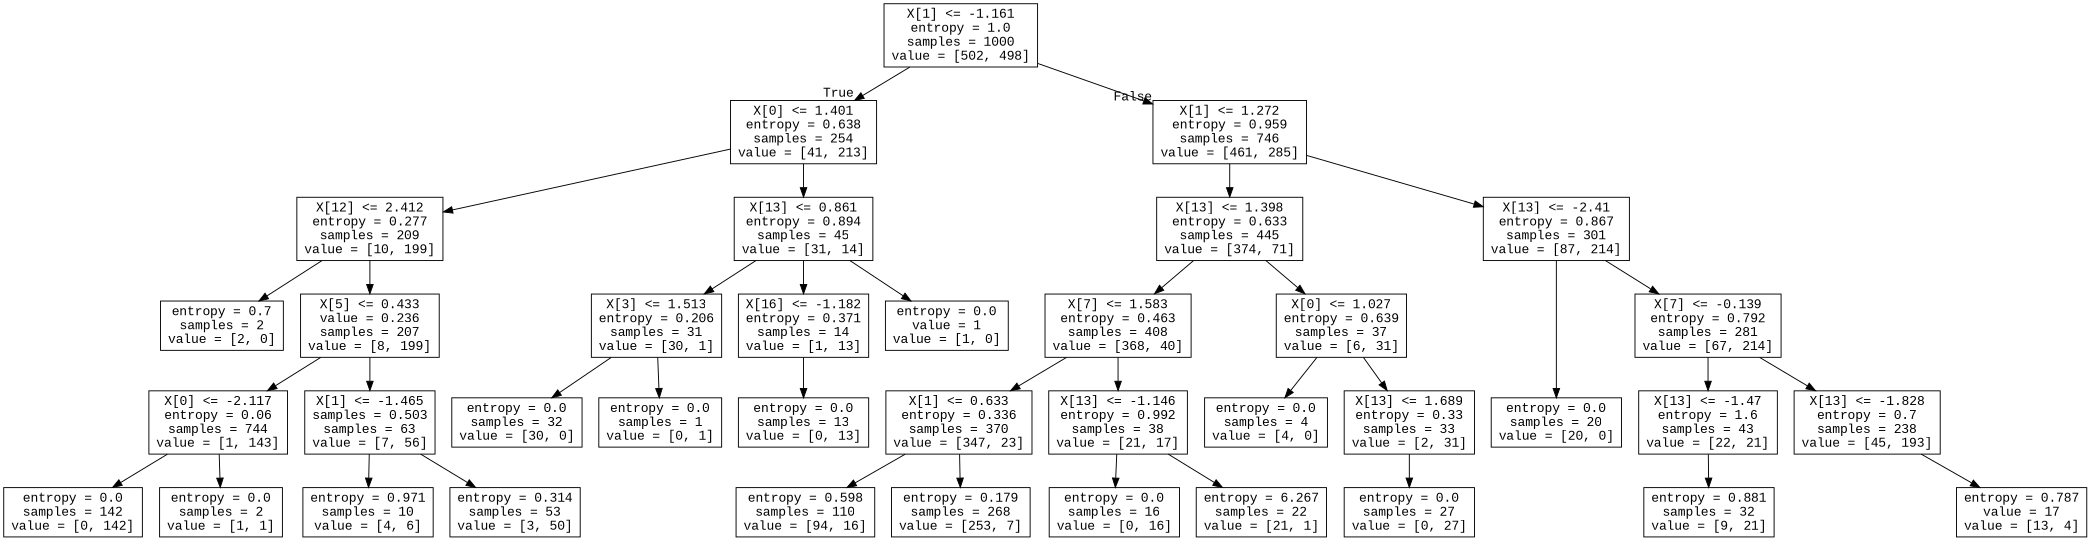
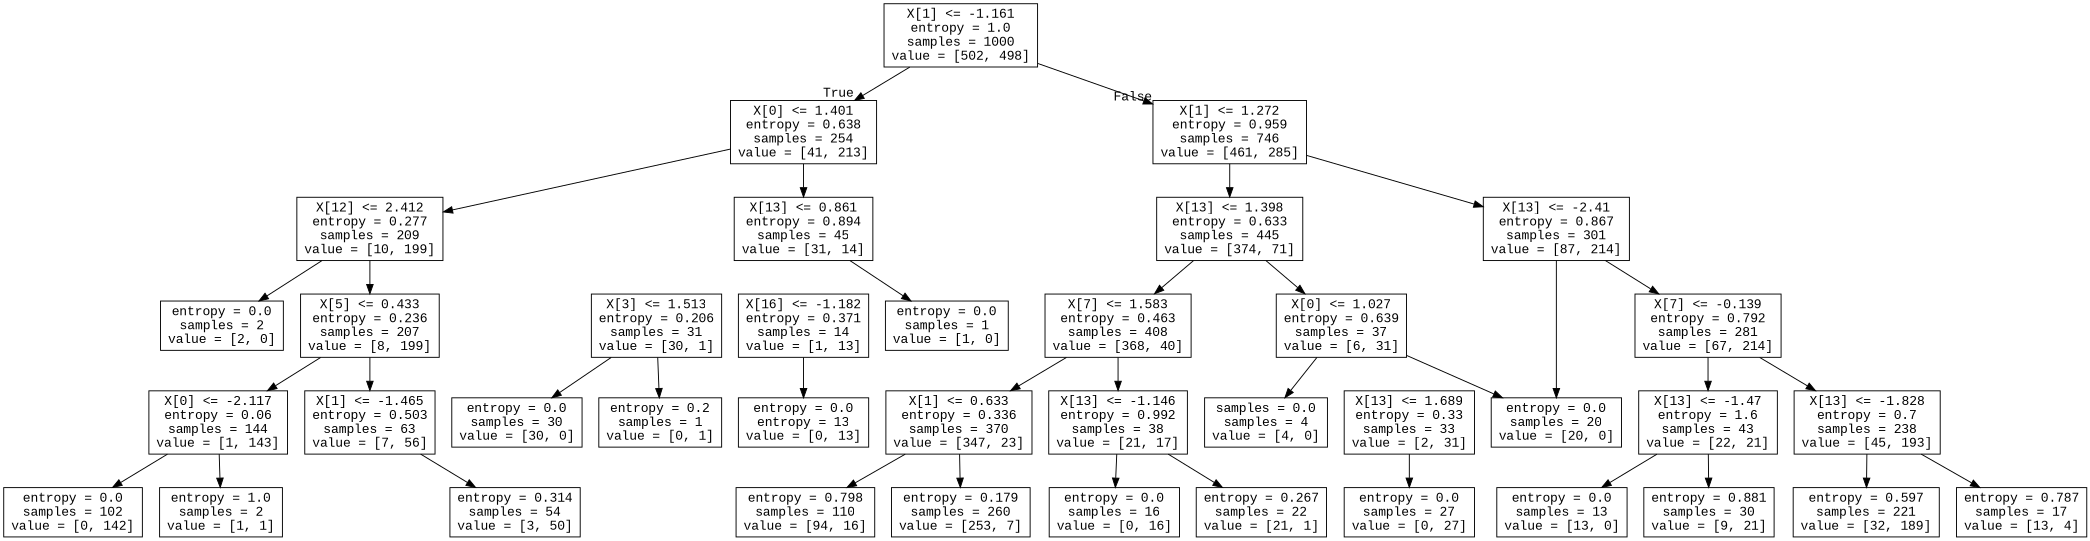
edge "X[13] <= 0.861 entropy = 0.894 samples = 45 value = [31, 14]" -> "X[16] <= -1.182 entropy = 0.371 samples = 14 value = [1, 13]": removed
edge "X[13] <= 0.861 entropy = 0.894 samples = 45 value = [31, 14]" -> "X[3] <= 1.513 entropy = 0.206 samples = 31 value = [30, 1]": removed
node "entropy = 0.7 samples = 2 value = [2, 0]": label "entropy = 0.7 samples = 2 value = [2, 0]" -> "entropy = 0.0 samples = 2 value = [2, 0]"
node "X[5] <= 0.433 value = 0.236 samples = 207 value = [8, 199]": label "X[5] <= 0.433 value = 0.236 samples = 207 value = [8, 199]" -> "X[5] <= 0.433 entropy = 0.236 samples = 207 value = [8, 199]"
node "entropy = 0.0 value = 1 value = [1, 0]": label "entropy = 0.0 value = 1 value = [1, 0]" -> "entropy = 0.0 samples = 1 value = [1, 0]"
edge "X[0] <= 1.027 entropy = 0.639 samples = 37 value = [6, 31]" -> "X[13] <= 1.689 entropy = 0.33 samples = 33 value = [2, 31]": now "X[0] <= 1.027 entropy = 0.639 samples = 37 value = [6, 31]" -> "entropy = 0.0 samples = 20 value = [20, 0]"
node "X[0] <= -2.117 entropy = 0.06 samples = 744 value = [1, 143]": label "X[0] <= -2.117 entropy = 0.06 samples = 744 value = [1, 143]" -> "X[0] <= -2.117 entropy = 0.06 samples = 144 value = [1, 143]"
node "X[1] <= -1.465 samples = 0.503 samples = 63 value = [7, 56]": label "X[1] <= -1.465 samples = 0.503 samples = 63 value = [7, 56]" -> "X[1] <= -1.465 entropy = 0.503 samples = 63 value = [7, 56]"
node "entropy = 0.0 samples = 32 value = [30, 0]": label "entropy = 0.0 samples = 32 value = [30, 0]" -> "entropy = 0.0 samples = 30 value = [30, 0]"
node "entropy = 0.0 samples = 1 value = [0, 1]": label "entropy = 0.0 samples = 1 value = [0, 1]" -> "entropy = 0.2 samples = 1 value = [0, 1]"
node "entropy = 0.0 samples = 13 value = [0, 13]": label "entropy = 0.0 samples = 13 value = [0, 13]" -> "entropy = 0.0 entropy = 13 value = [0, 13]"
node "entropy = 0.0 samples = 4 value = [4, 0]": label "entropy = 0.0 samples = 4 value = [4, 0]" -> "samples = 0.0 samples = 4 value = [4, 0]"
node "entropy = 0.0 samples = 142 value = [0, 142]": label "entropy = 0.0 samples = 142 value = [0, 142]" -> "entropy = 0.0 samples = 102 value = [0, 142]"
node "entropy = 0.0 samples = 2 value = [1, 1]": label "entropy = 0.0 samples = 2 value = [1, 1]" -> "entropy = 1.0 samples = 2 value = [1, 1]"
node "entropy = 0.971 samples = 10 value = [4, 6]": removed
node "entropy = 0.314 samples = 53 value = [3, 50]": label "entropy = 0.314 samples = 53 value = [3, 50]" -> "entropy = 0.314 samples = 54 value = [3, 50]"
node "entropy = 0.598 samples = 110 value = [94, 16]": label "entropy = 0.598 samples = 110 value = [94, 16]" -> "entropy = 0.798 samples = 110 value = [94, 16]"
node "entropy = 0.179 samples = 268 value = [253, 7]": label "entropy = 0.179 samples = 268 value = [253, 7]" -> "entropy = 0.179 samples = 260 value = [253, 7]"
node "entropy = 6.267 samples = 22 value = [21, 1]": label "entropy = 6.267 samples = 22 value = [21, 1]" -> "entropy = 0.267 samples = 22 value = [21, 1]"
node "entropy = 0.0 samples = 13 value = [13, 0]": added
node "entropy = 0.881 samples = 32 value = [9, 21]": label "entropy = 0.881 samples = 32 value = [9, 21]" -> "entropy = 0.881 samples = 30 value = [9, 21]"
node "entropy = 0.597 samples = 221 value = [32, 189]": added
node "entropy = 0.787 value = 17 value = [13, 4]": label "entropy = 0.787 value = 17 value = [13, 4]" -> "entropy = 0.787 samples = 17 value = [13, 4]"
